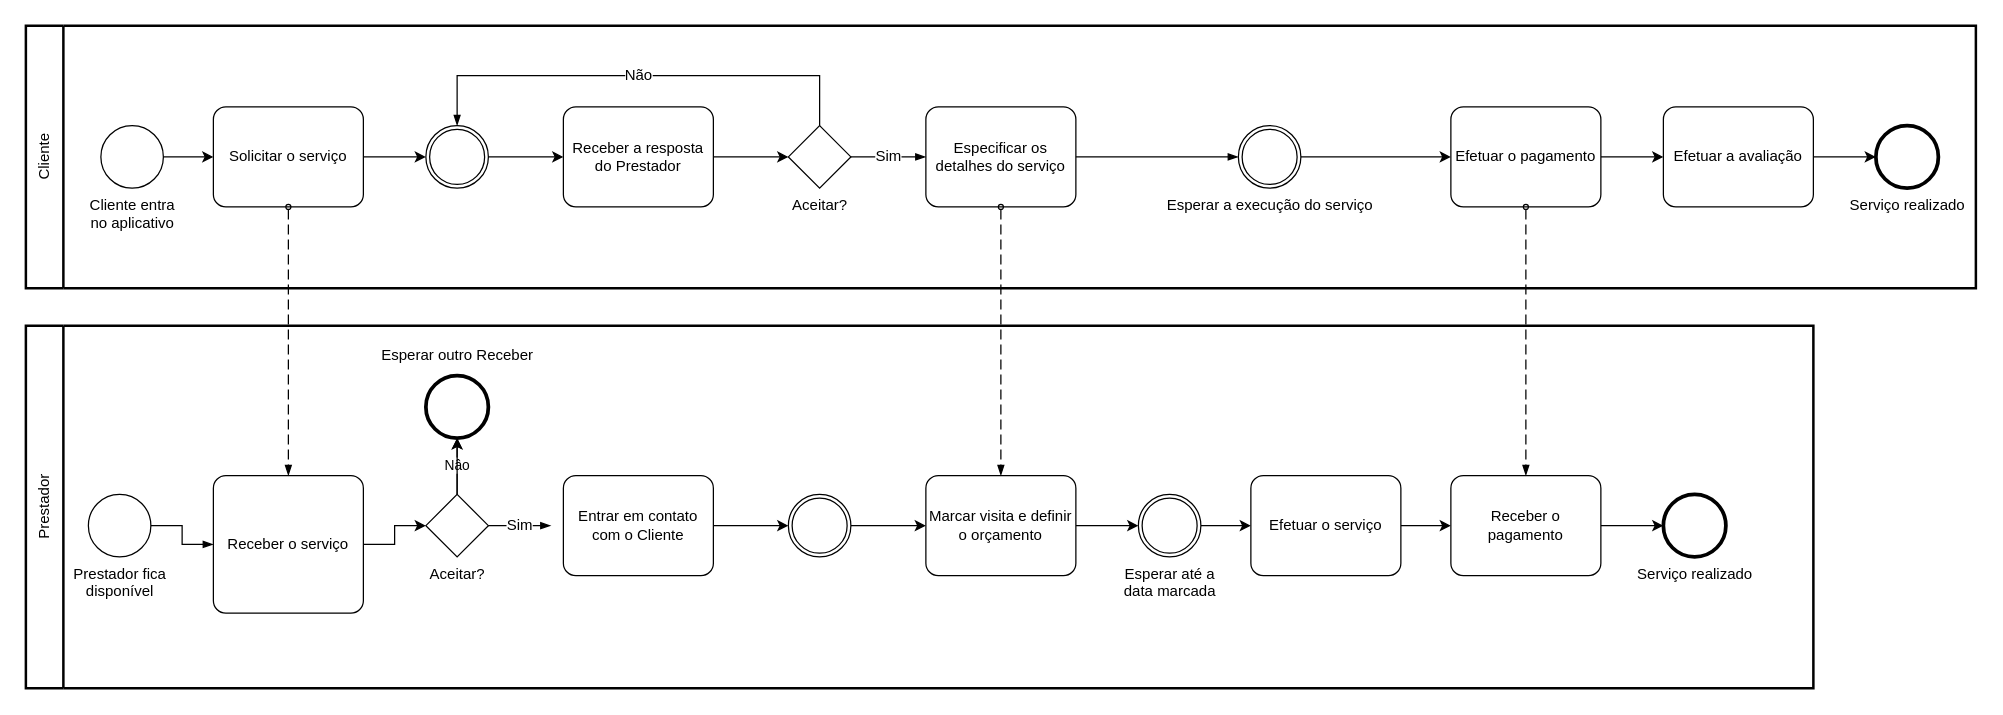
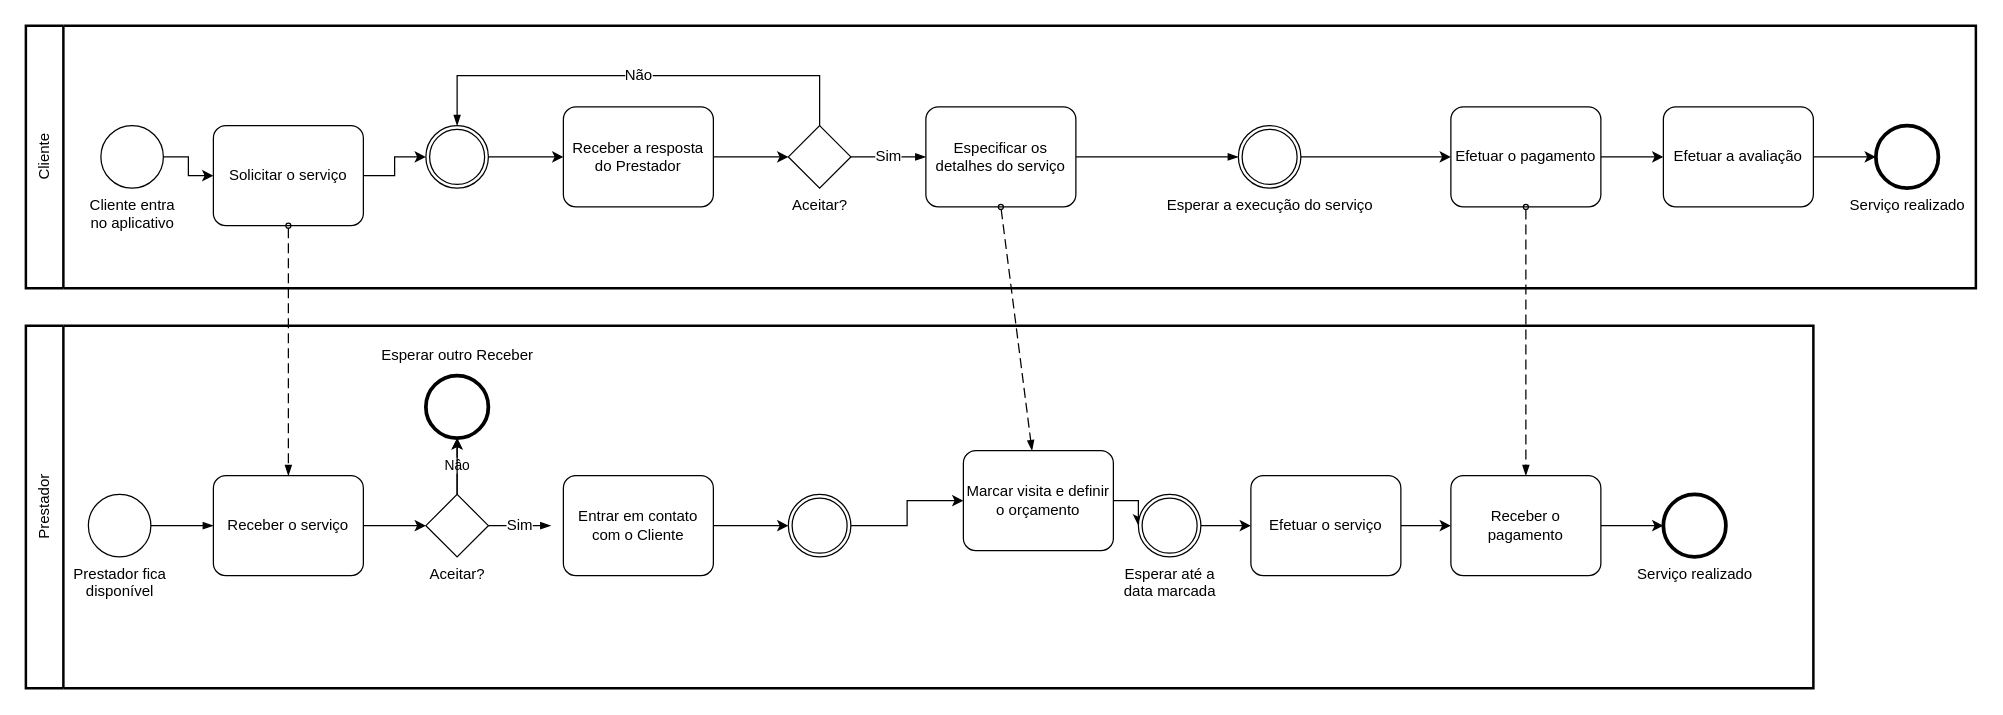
node "Solicitar o serviço": moved (288, 157) -> (288, 176)
node "Marcar visita e definir o orçamento": moved (1001, 526) -> (1038, 501)
node "Receber o serviço": size 150x138 -> 150x100
